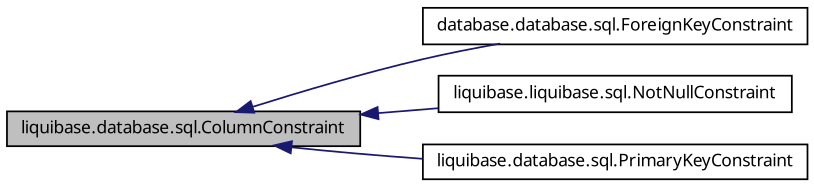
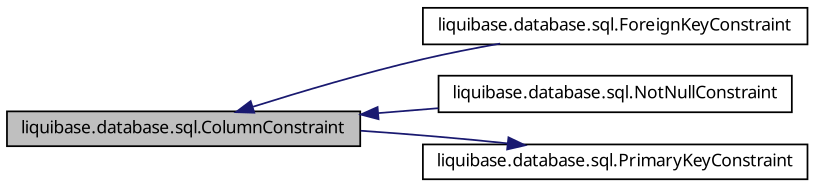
node "database.database.sql.ForeignKeyConstraint": label "database.database.sql.ForeignKeyConstraint" -> "liquibase.database.sql.ForeignKeyConstraint"
node "liquibase.liquibase.sql.NotNullConstraint": label "liquibase.liquibase.sql.NotNullConstraint" -> "liquibase.database.sql.NotNullConstraint"
edge "liquibase.database.sql.PrimaryKeyConstraint" -> "liquibase.database.sql.ColumnConstraint": reversed
